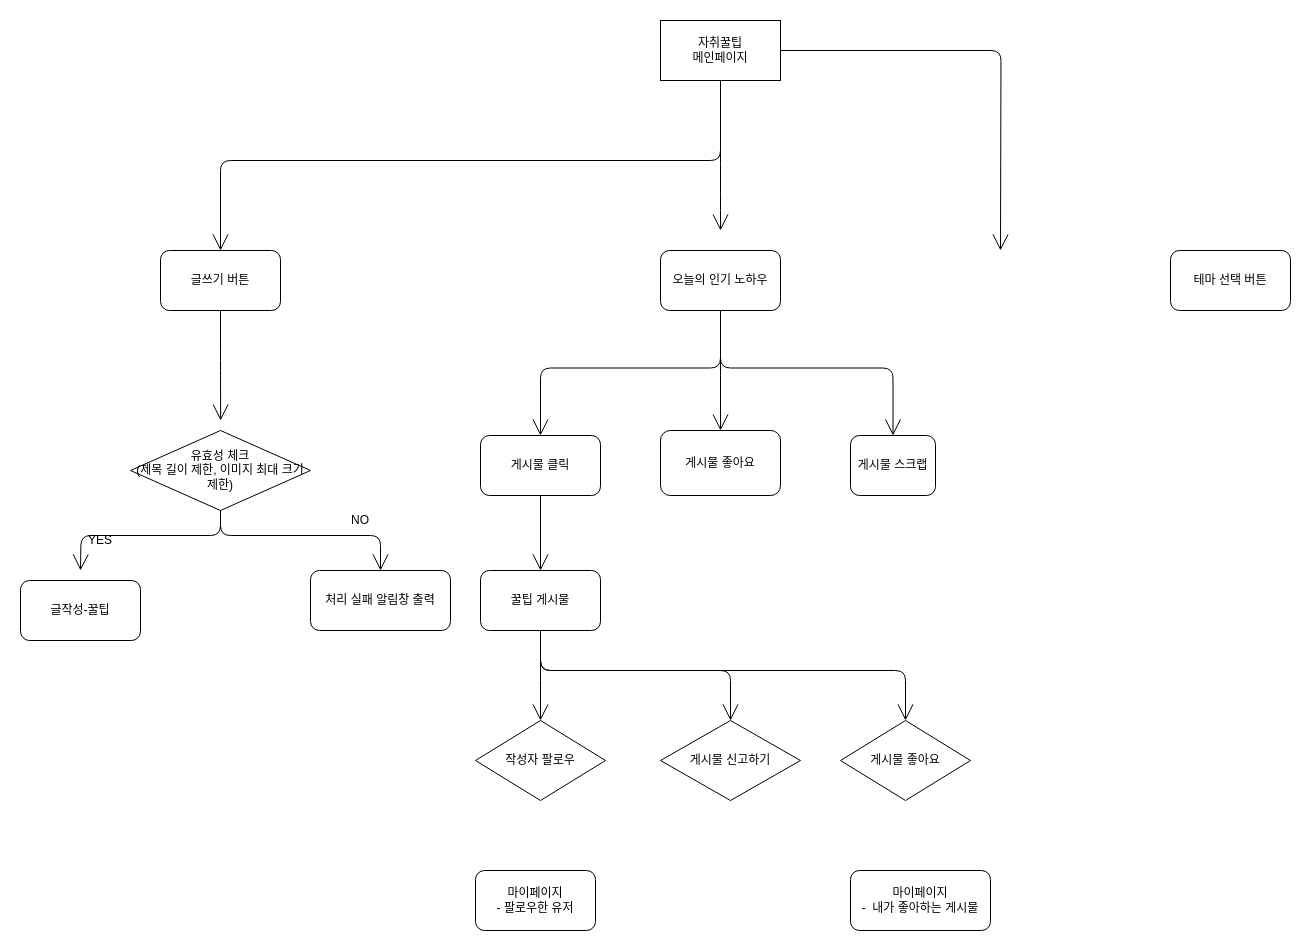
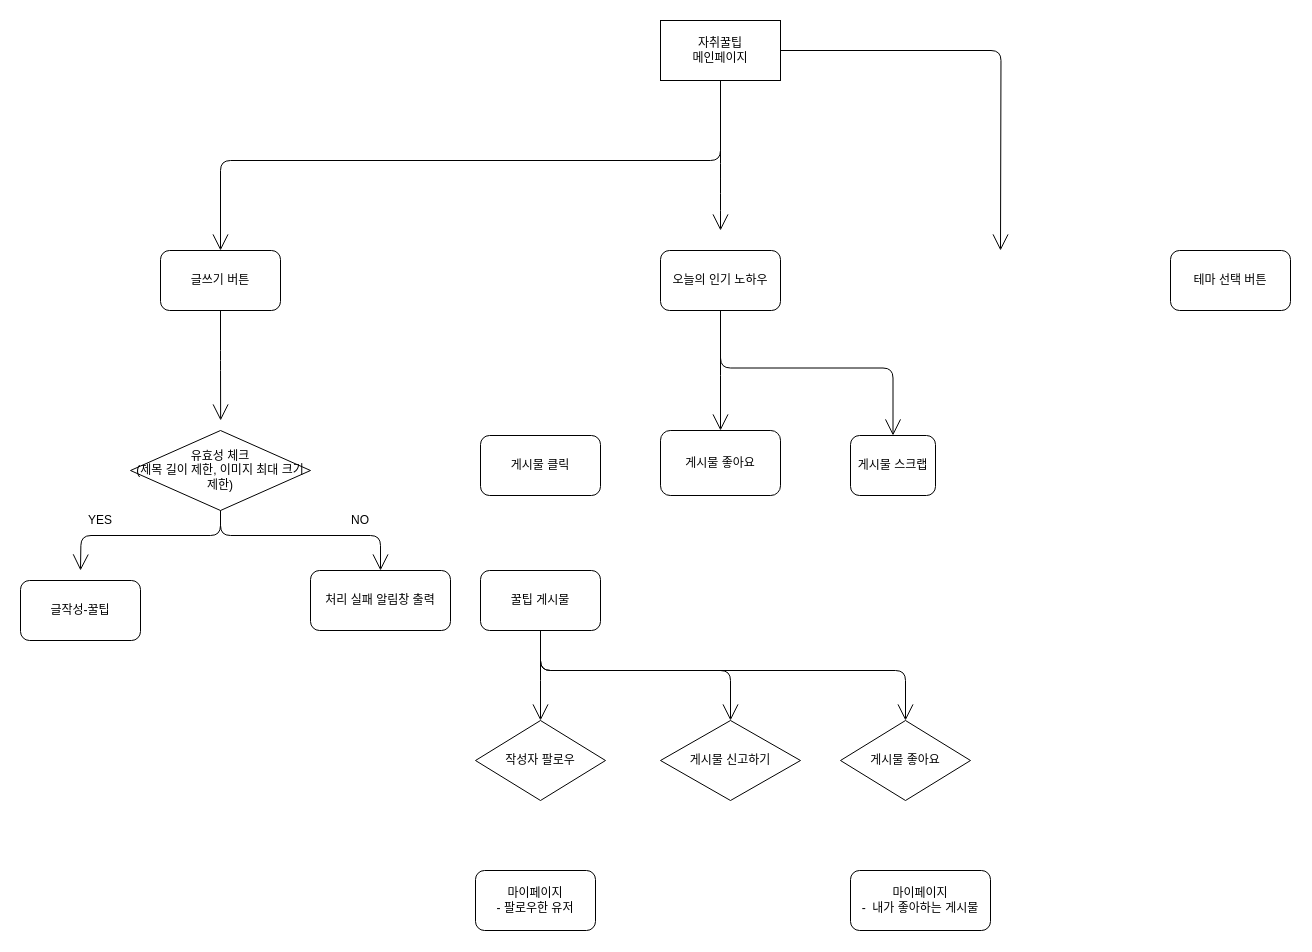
edge "오늘의 인기 노하우" -> "게시물 클릭": removed
edge "게시물 클릭" -> "꿀팁 게시물": removed
node "YES": moved (101, 541) -> (101, 521)
